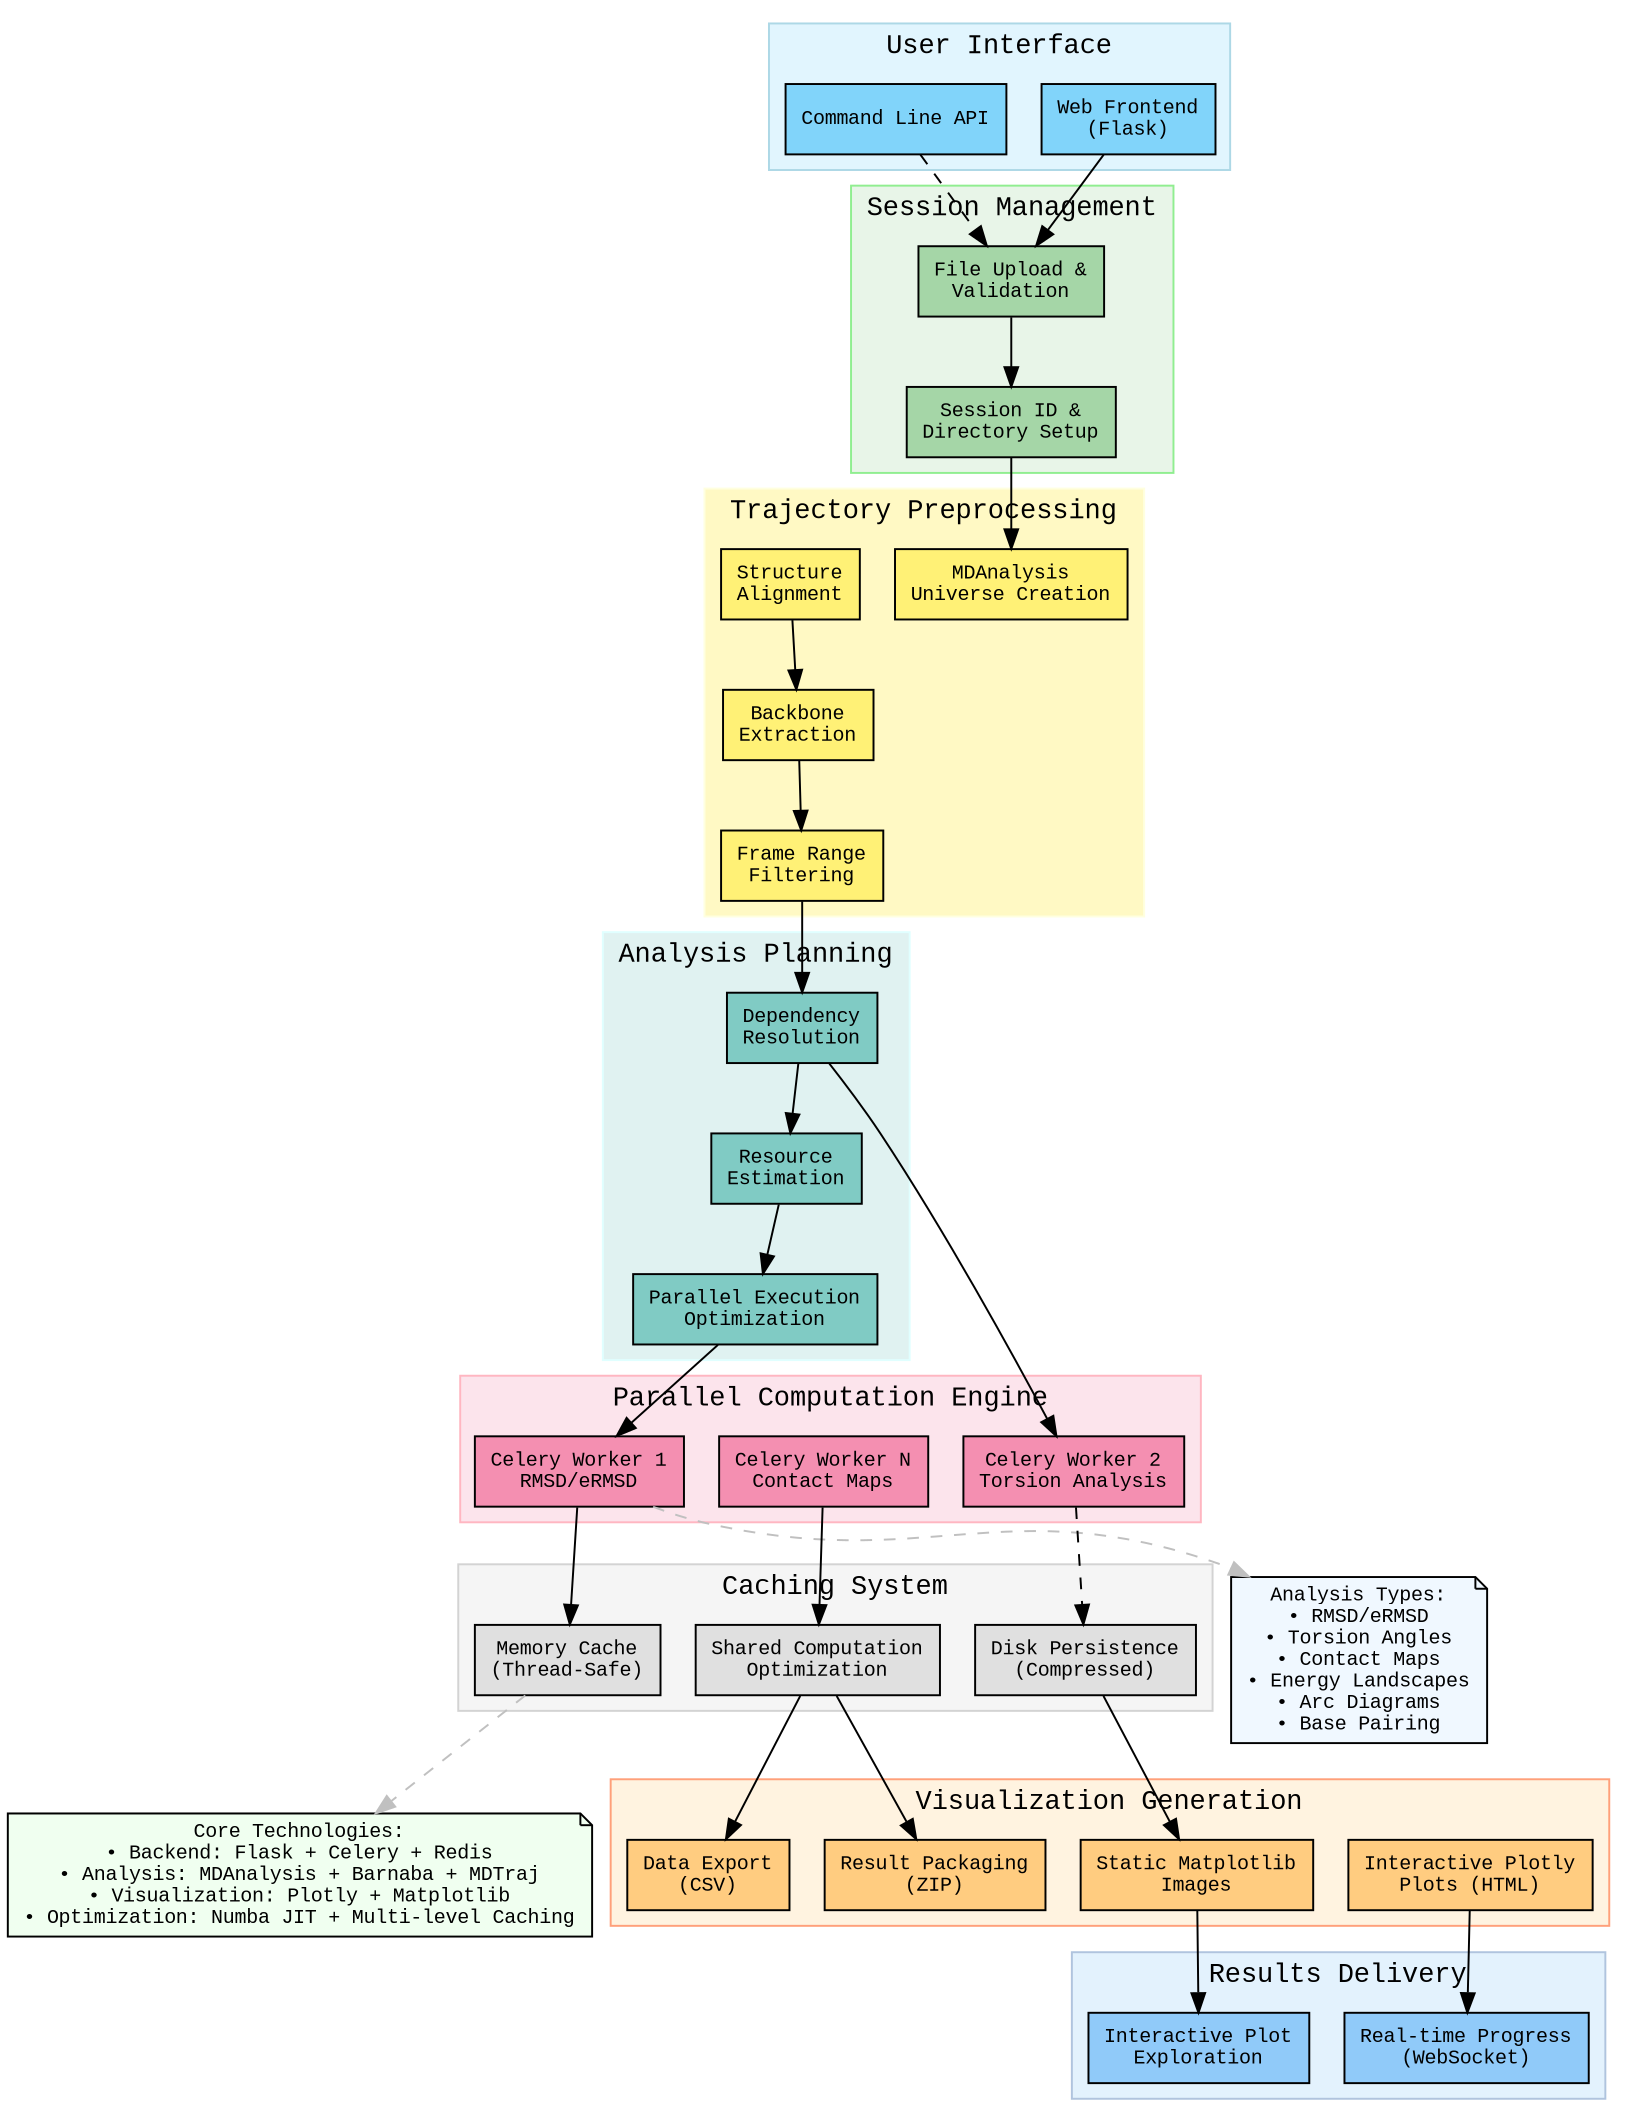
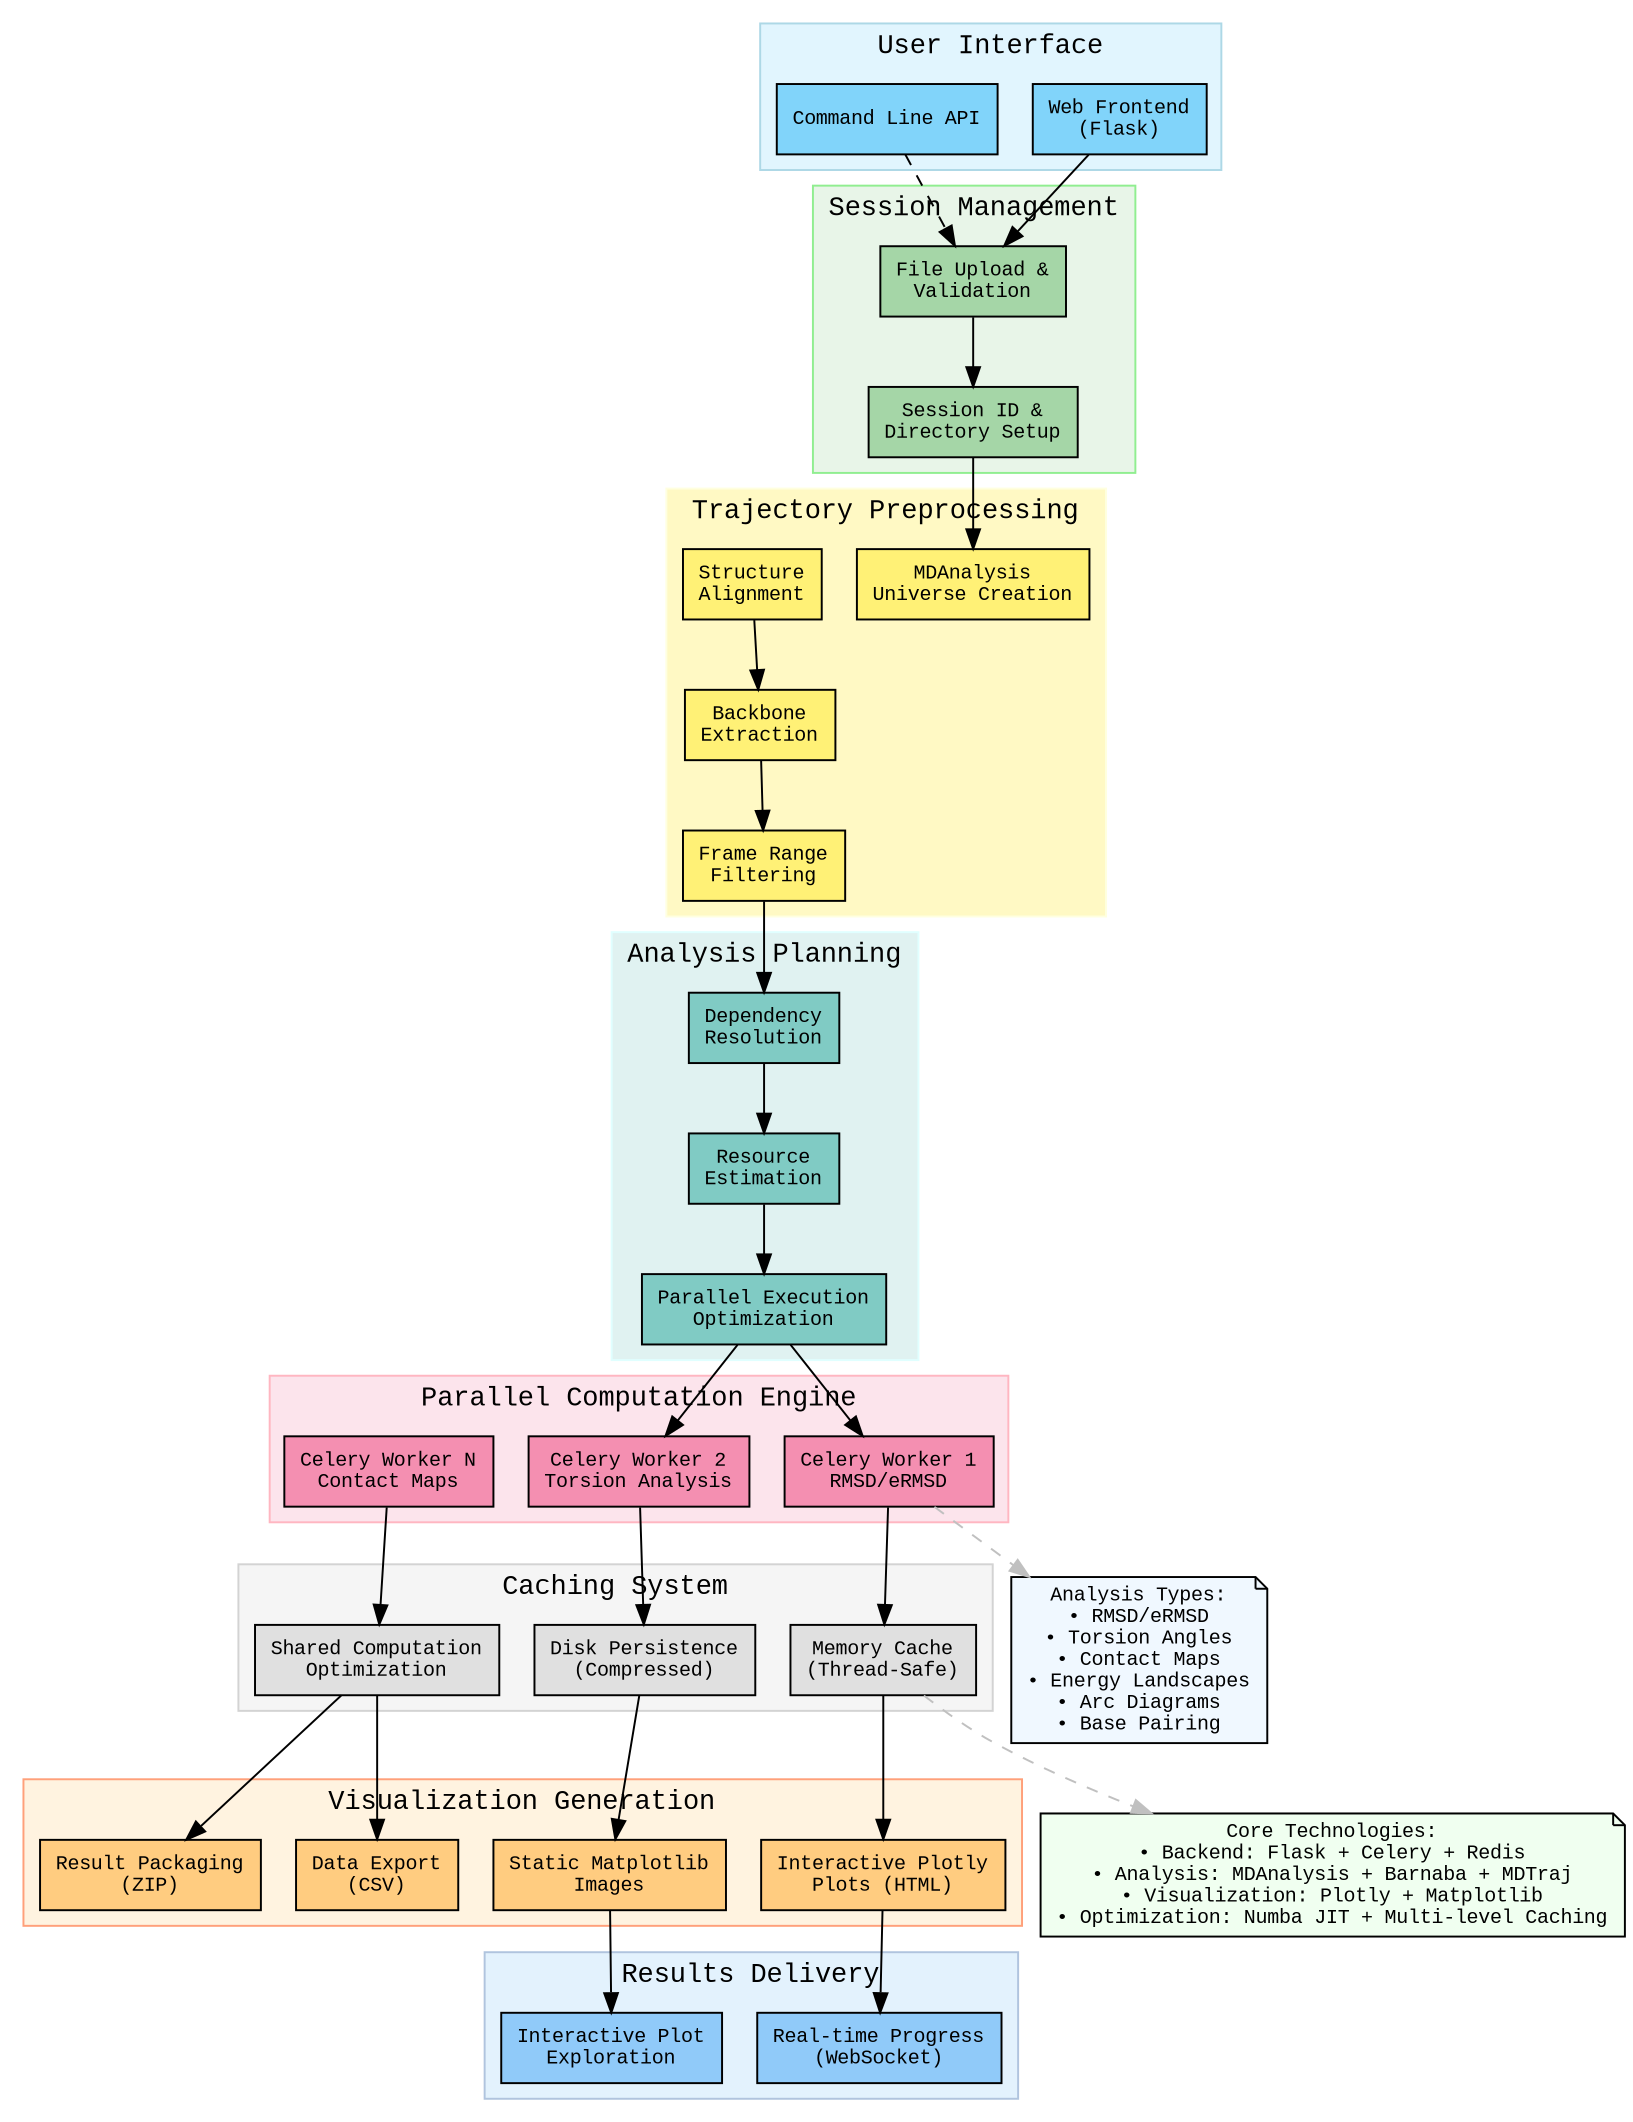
edge "Dependency Resolution" -> "Celery Worker 2 Torsion Analysis": now "Parallel Execution Optimization" -> "Celery Worker 2 Torsion Analysis"
edge "Celery Worker 2 Torsion Analysis" -> "Disk Persistence (Compressed)": style dashed -> solid
edge "Memory Cache (Thread-Safe)" -> "Interactive Plotly Plots (HTML)": added
